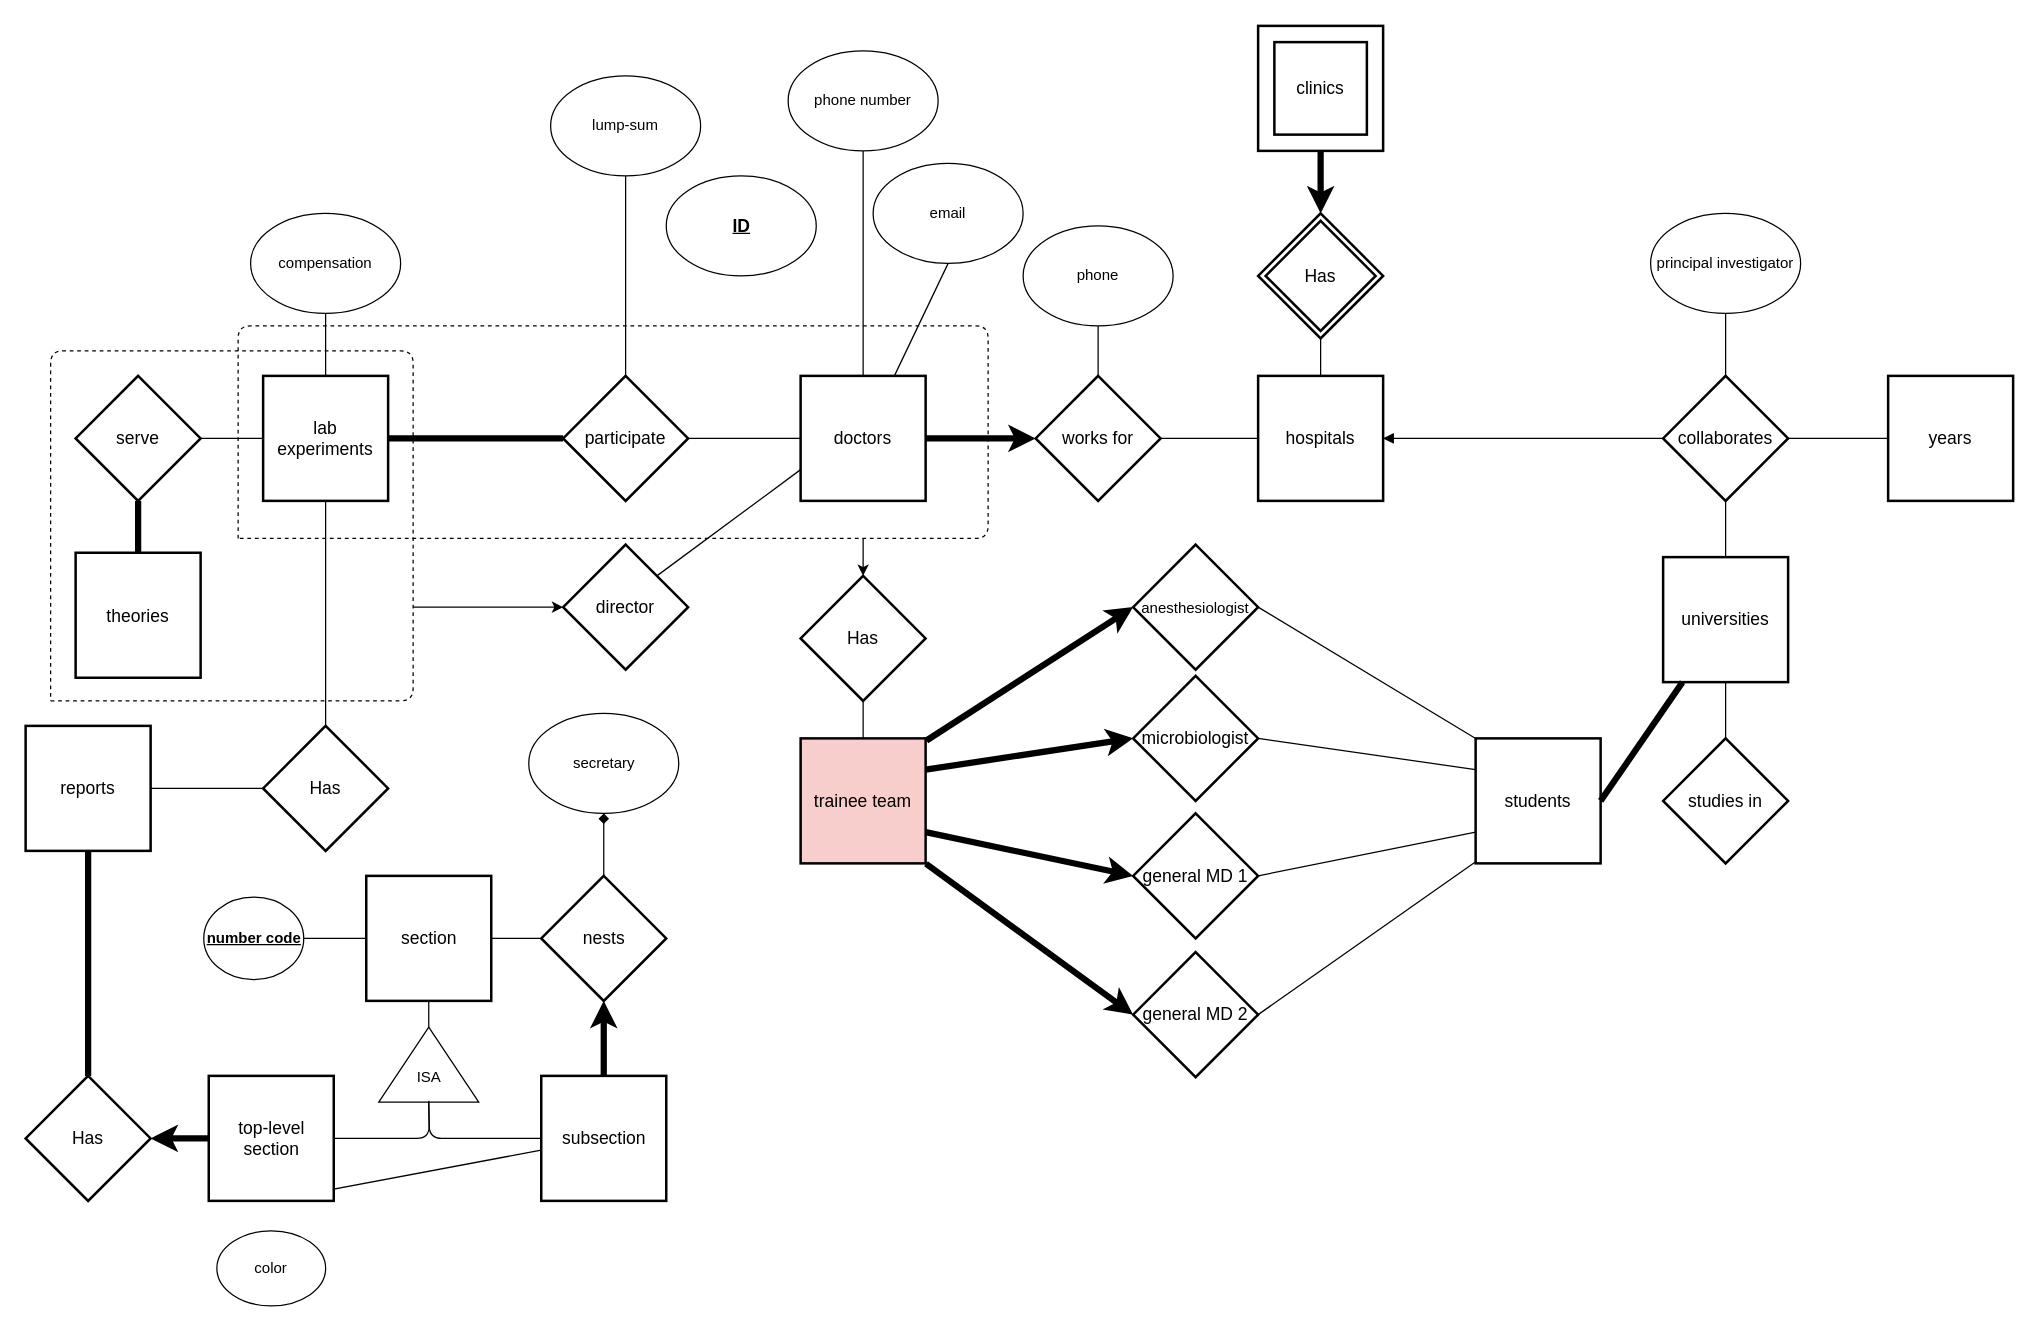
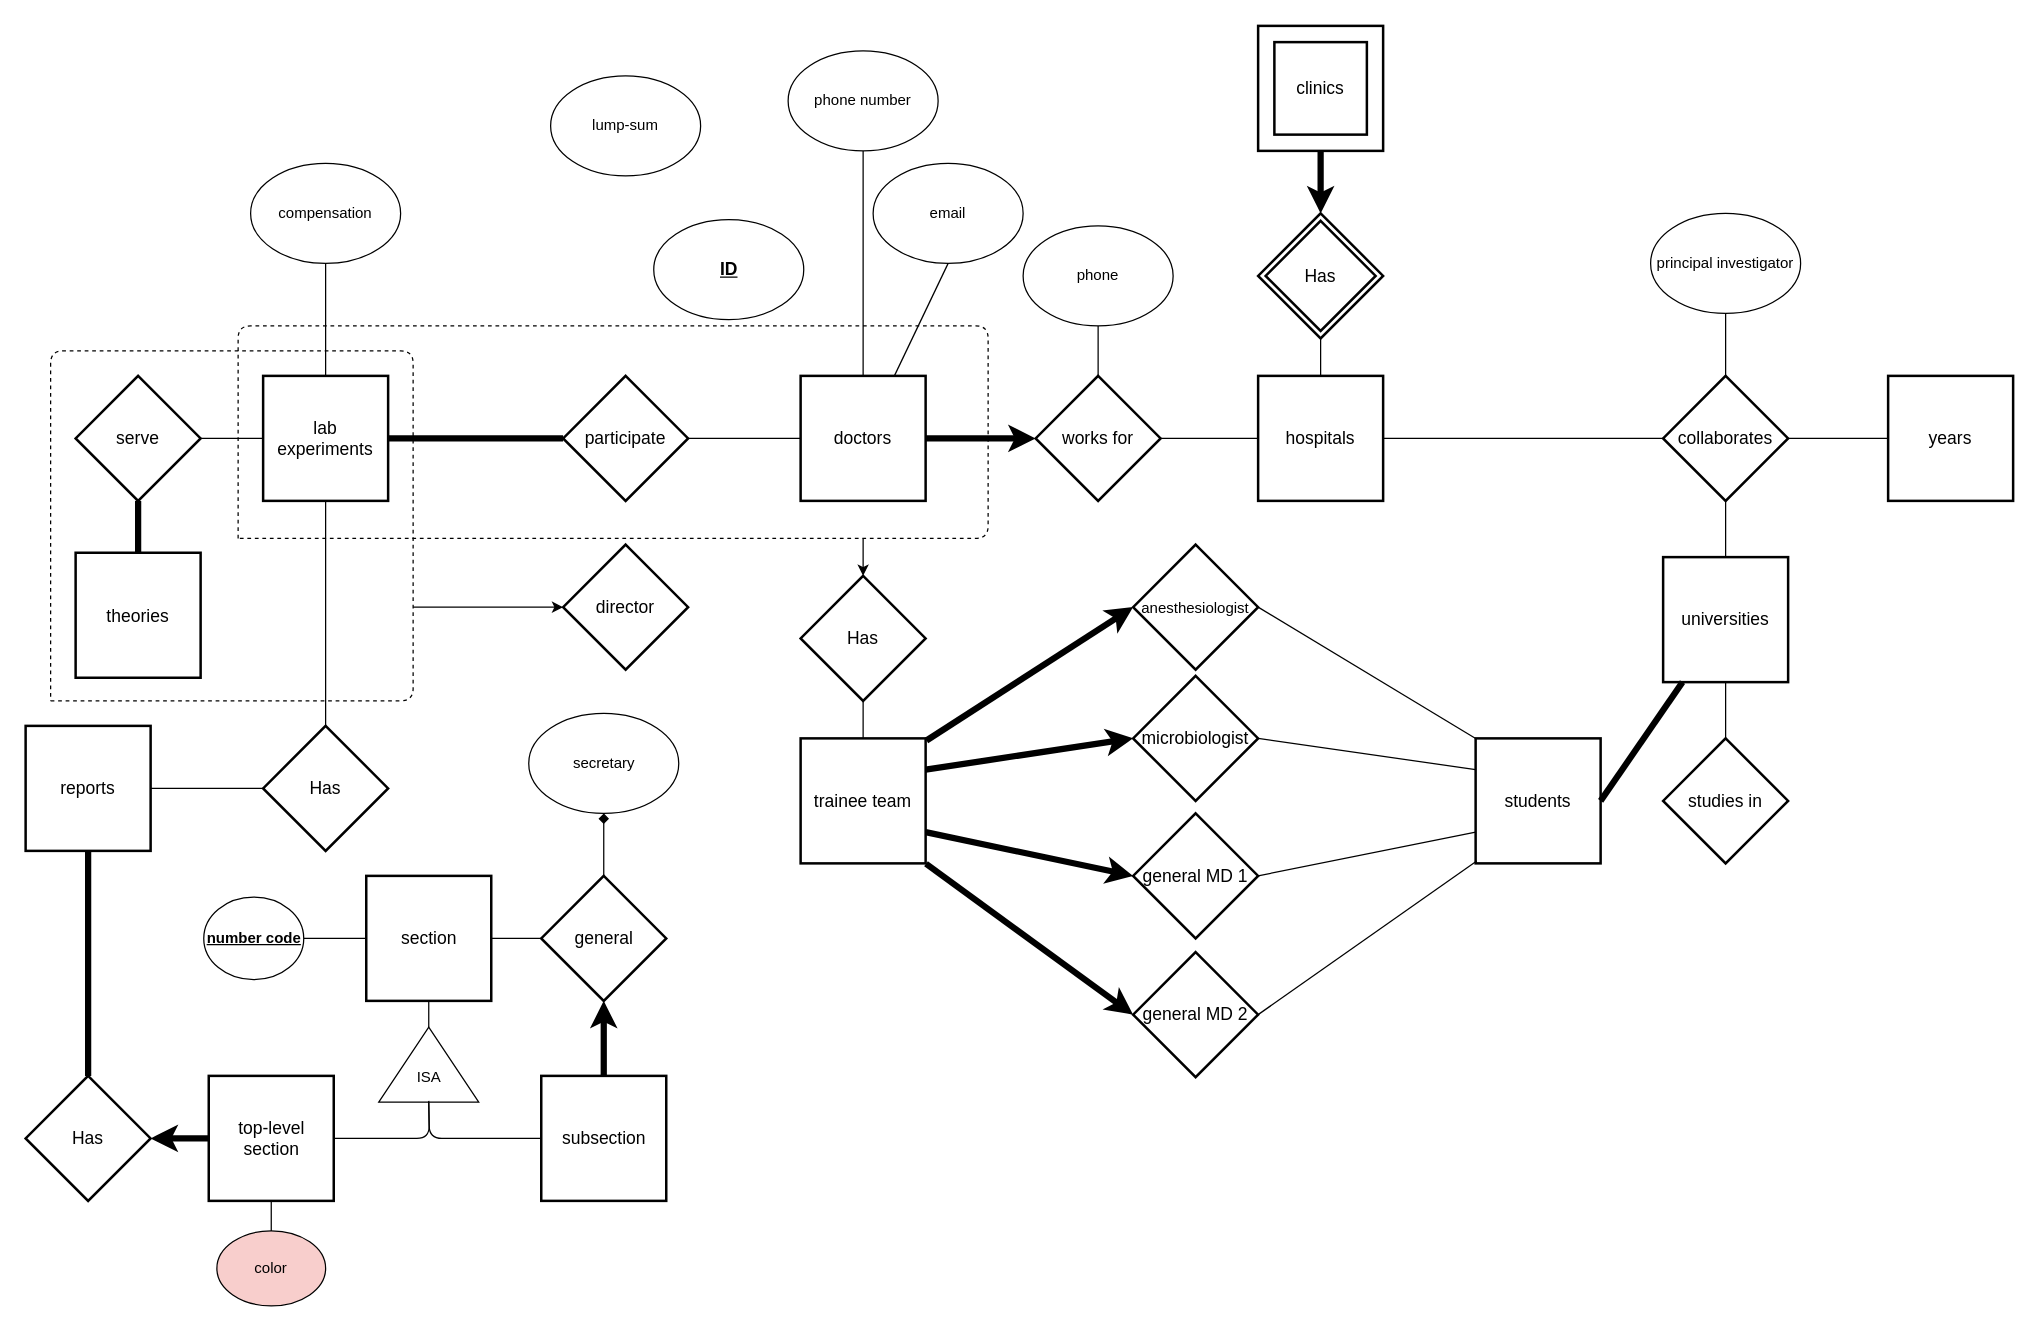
node "ID": moved (741, 226) -> (729, 269)
node "compensation": moved (326, 263) -> (326, 213)
edge "lump-sum" -- "participate": removed
edge "collaborates" -> "hospitals": arrowhead block -> none
edge "doctors" -- "director": removed
node "trainee team": fillcolor #f8cecc -> #ffffff
node "nests": label "nests" -> "general"
edge "top-level section" -- "subsection": now "top-level section" -- "color"
node "color": fillcolor #ffffff -> #f8cecc
